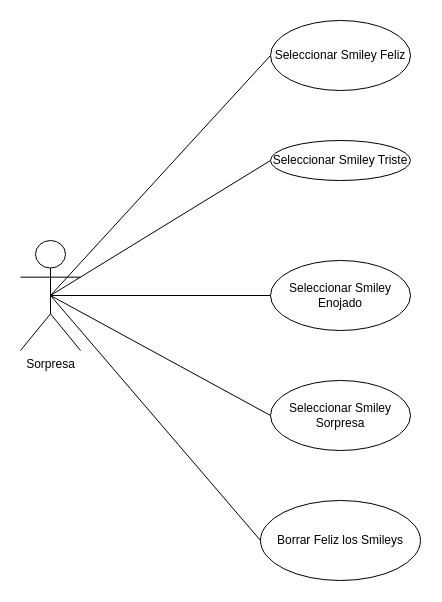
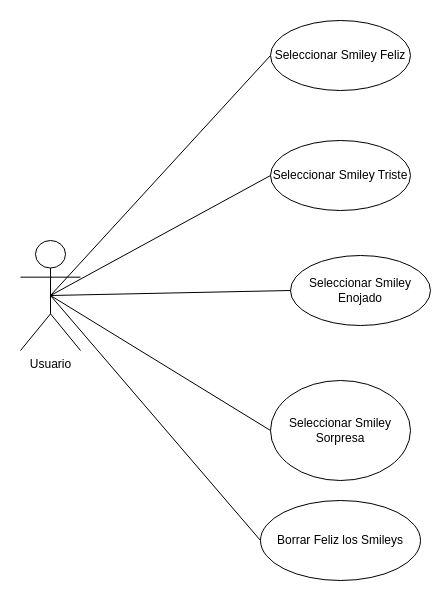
node "Seleccionar Smiley Triste": size 140x40 -> 140x70
node "Seleccionar Smiley Enojado": moved (341, 296) -> (361, 291)
node "Sorpresa": label "Sorpresa" -> "Usuario"
node "Seleccionar Smiley Sorpresa": size 140x70 -> 140x100
